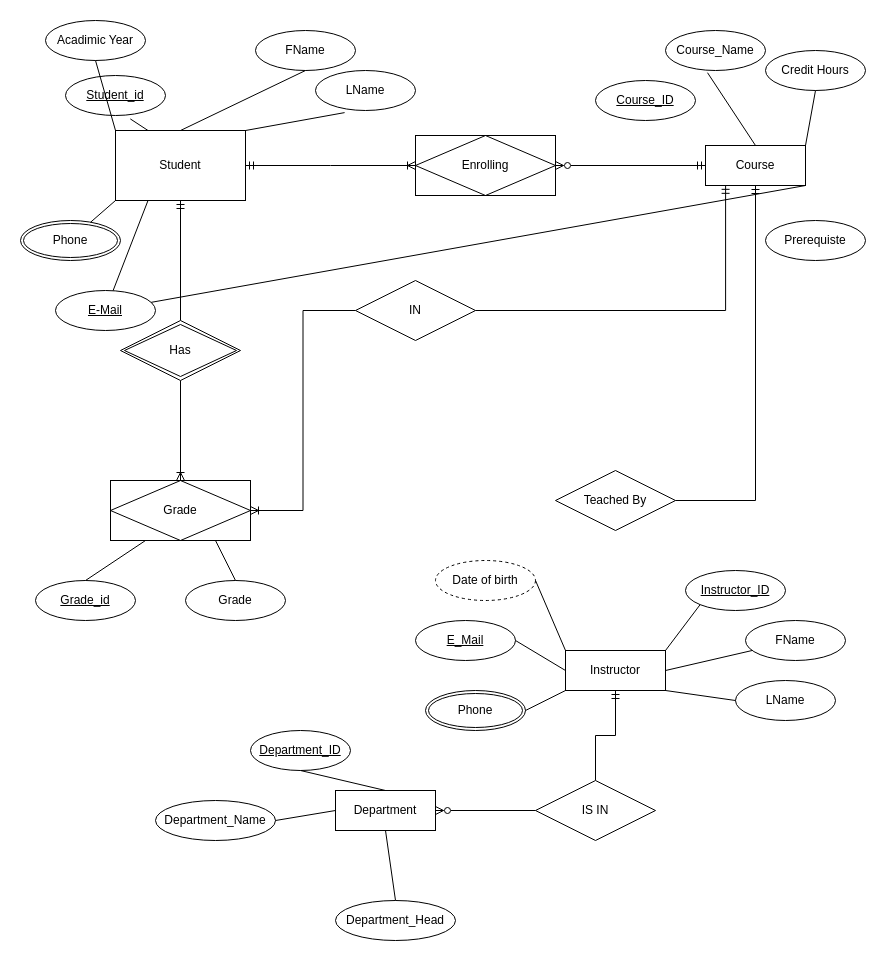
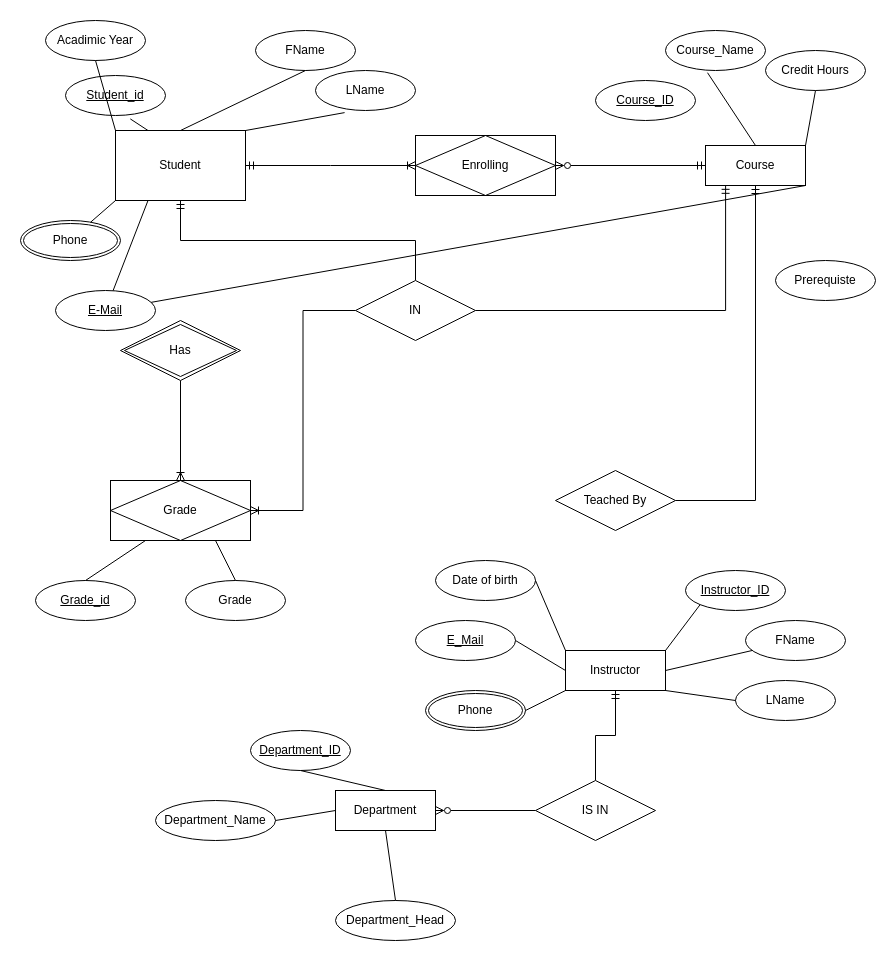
node "Prerequiste": moved (816, 241) -> (826, 281)
edge "Has" -> "Student": now "IN" -> "Student"
node "Date of birth": style dashed -> solid
